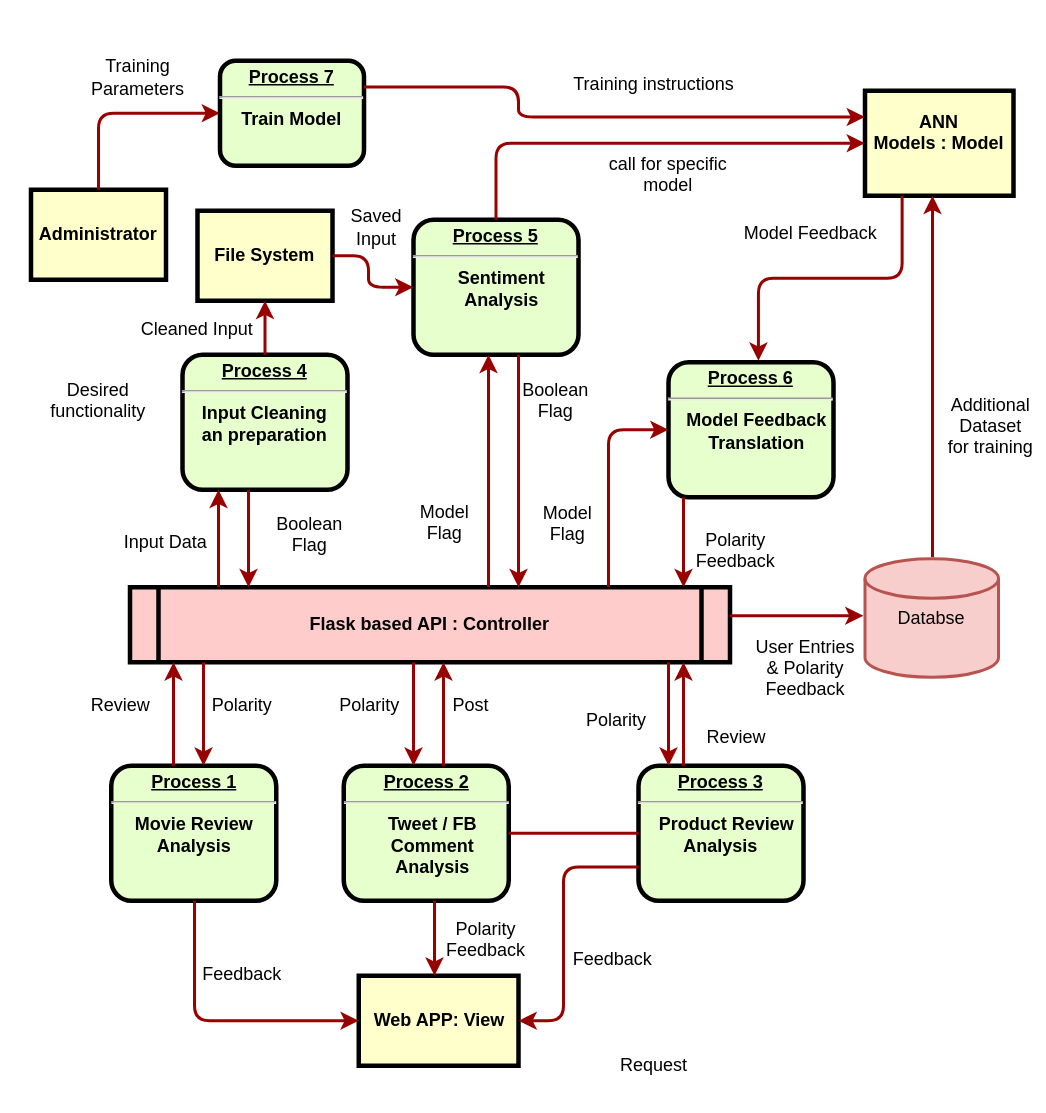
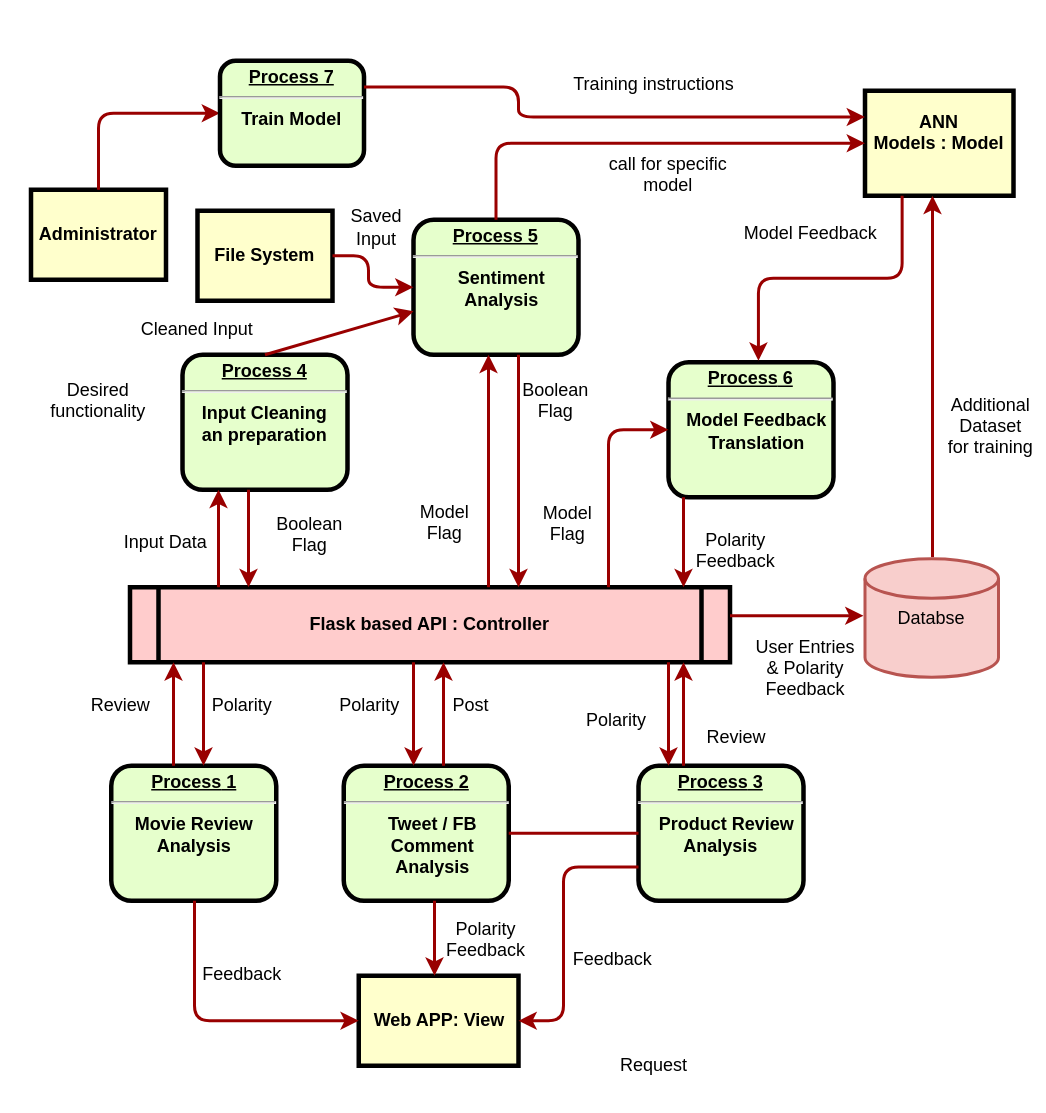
node "Training Parameters": removed
edge "Process 4 Input Cleaning an preparation" -> "File System": now "Process 4 Input Cleaning an preparation" -> "Process 5 Sentiment Analysis"
